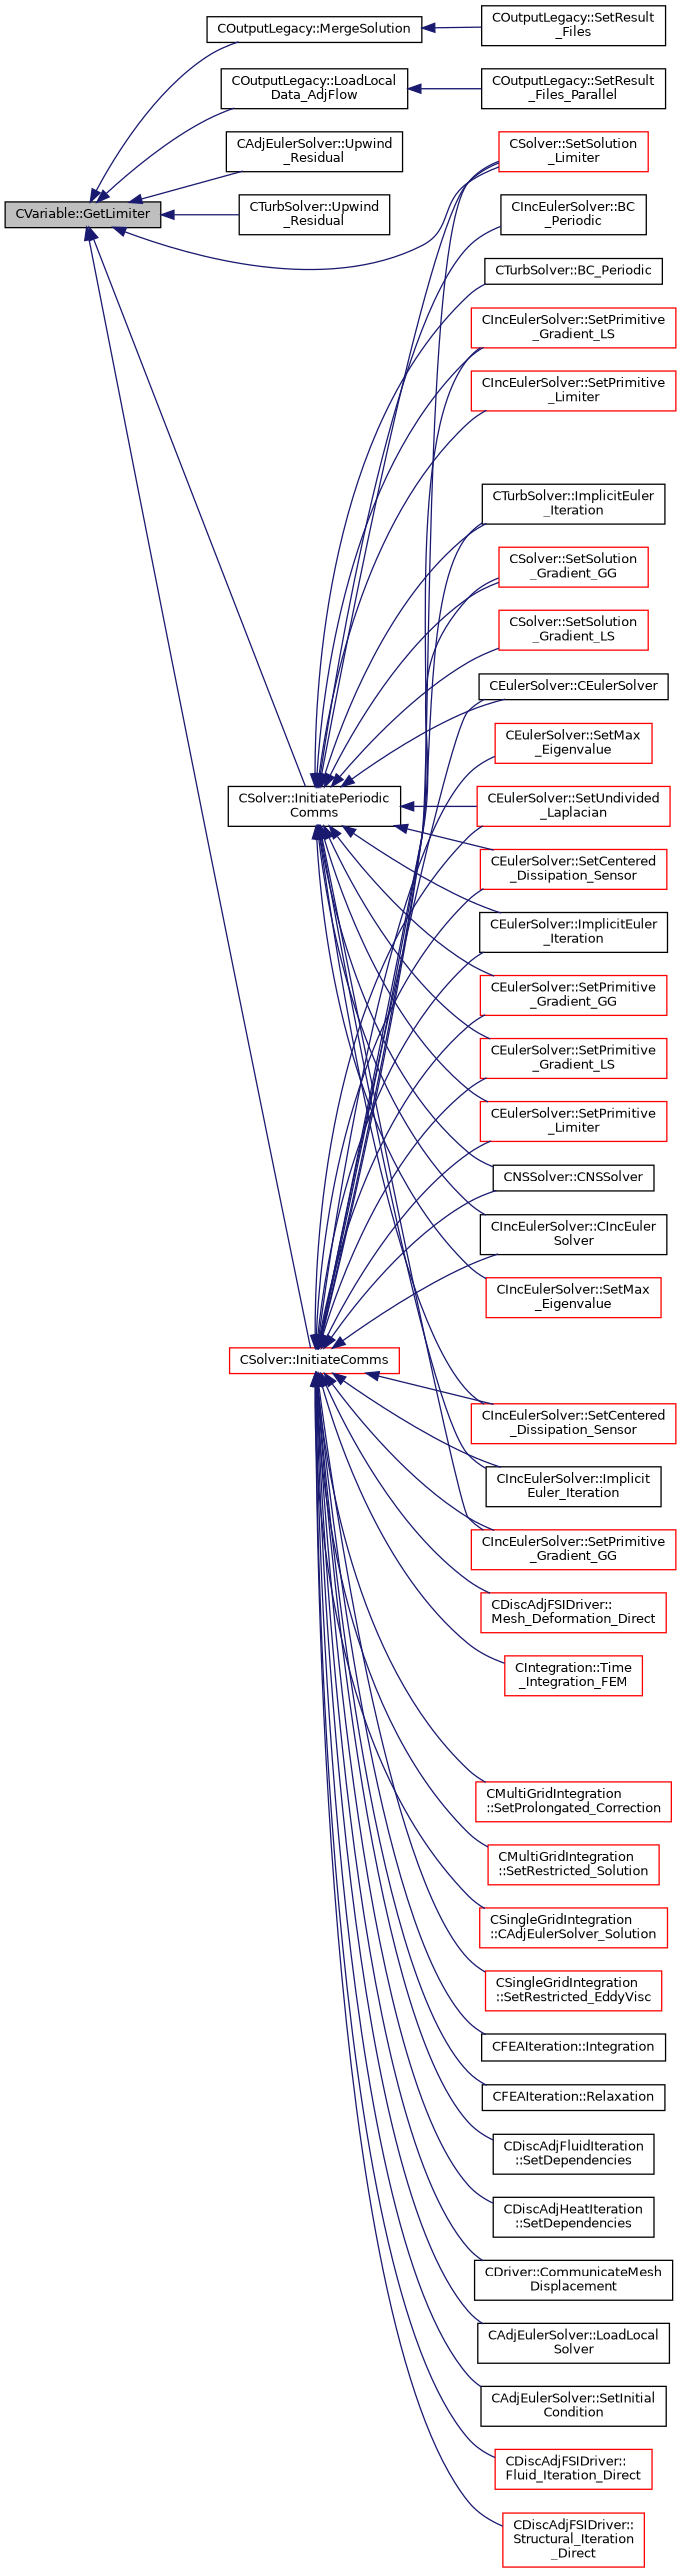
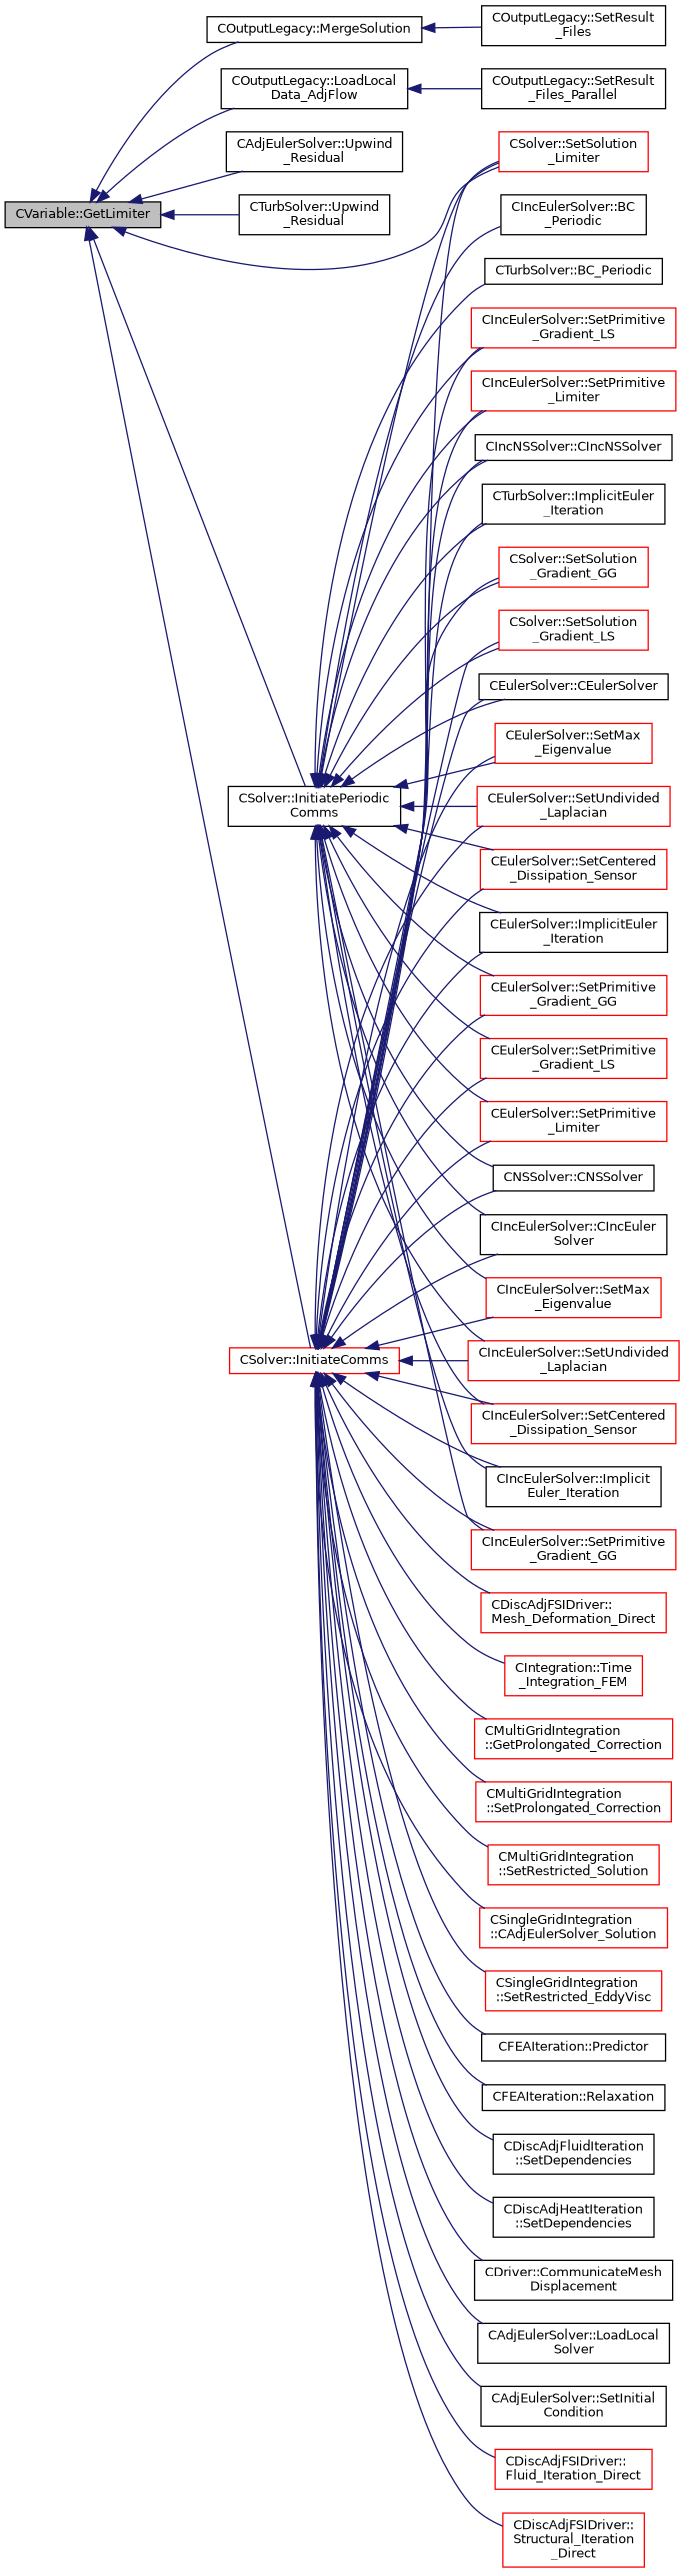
node "CIncNSSolver::CIncNSSolver": added
edge "CEulerSolver::SetMax _Eigenvalue" -> "CSolver::InitiatePeriodic Comms": added
edge "CIncEulerSolver::SetPrimitive _Limiter" -> "CSolver::InitiateComms": added
edge "CSolver::SetSolution _Gradient_LS" -> "CSolver::InitiateComms": added
edge "CIncEulerSolver::SetMax _Eigenvalue" -> "CSolver::InitiateComms": added
node "CIncEulerSolver::SetUndivided _Laplacian": added
node "CMultiGridIntegration ::GetProlongated_Correction": added
node "CFEAIteration::Integration": label "CFEAIteration::Integration" -> "CFEAIteration::Predictor"
